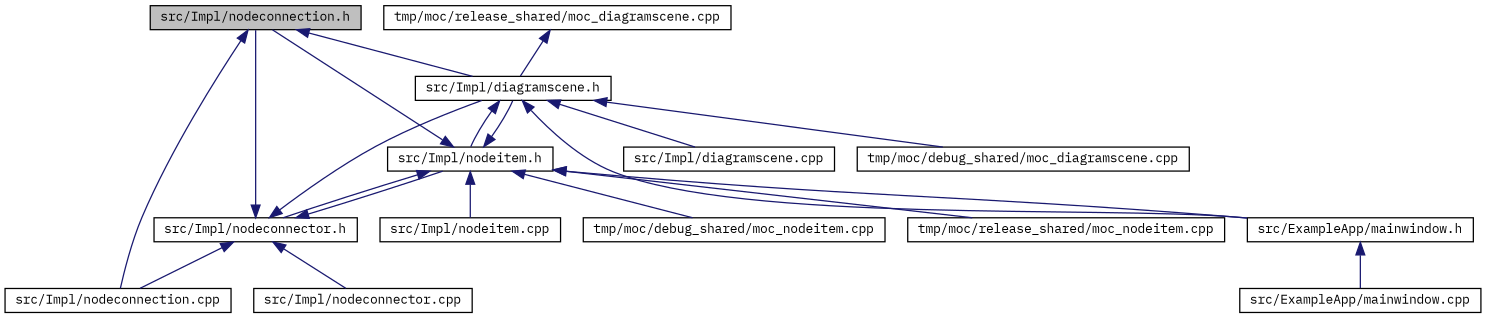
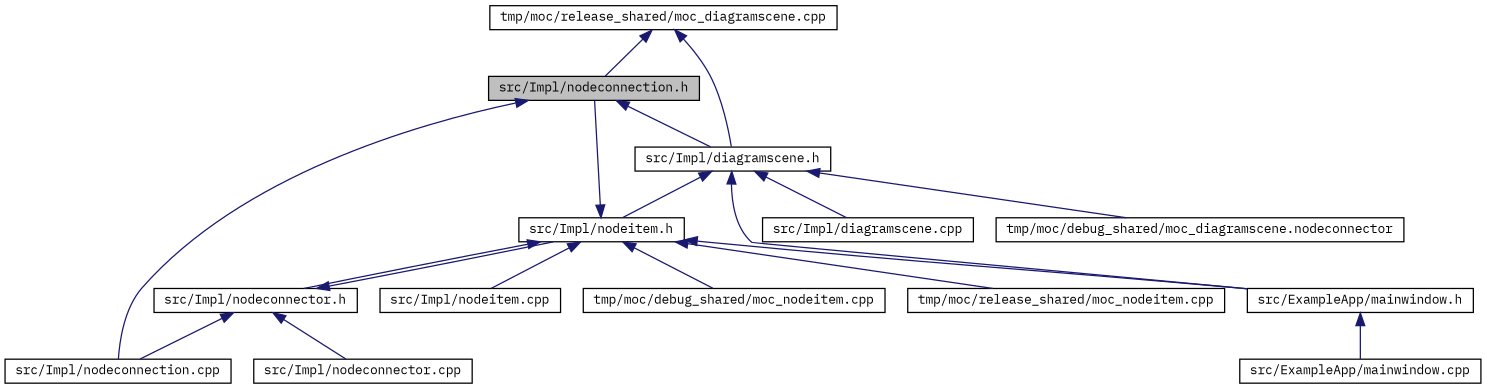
edge "src/Impl/nodeconnection.h" -> "src/Impl/nodeconnector.h": now "src/Impl/nodeconnection.h" -> "tmp/moc/release_shared/moc_diagramscene.cpp"
edge "src/Impl/diagramscene.h" -> "src/Impl/nodeitem.h": removed
edge "src/Impl/diagramscene.h" -> "src/Impl/nodeconnector.h": removed
node "tmp/moc/debug_shared/moc_diagramscene.cpp": label "tmp/moc/debug_shared/moc_diagramscene.cpp" -> "tmp/moc/debug_shared/moc_diagramscene.nodeconnector"
